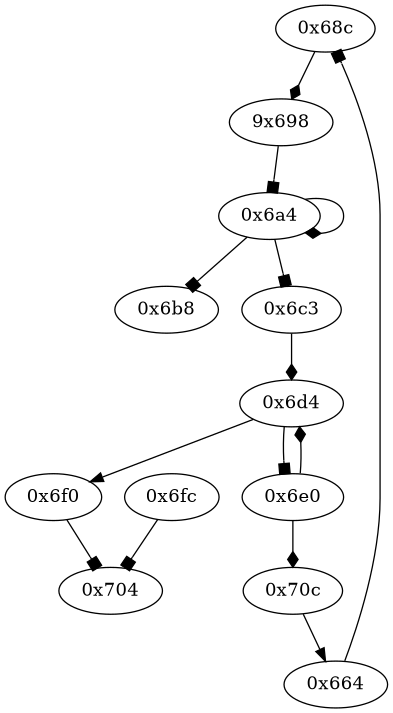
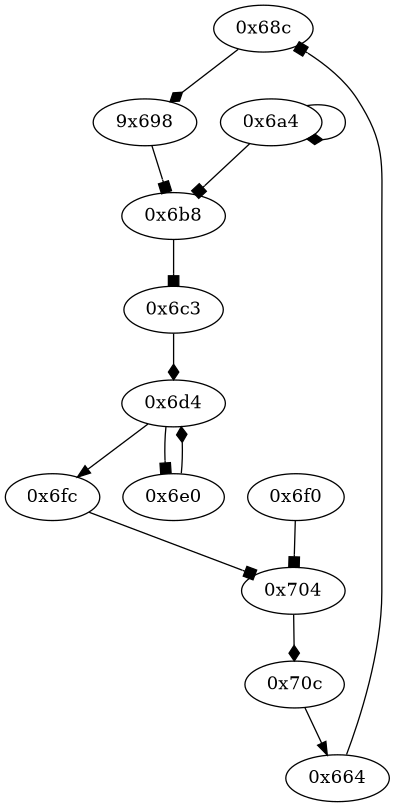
edge "9x698" -> "0x6a4": now "9x698" -> "0x6b8"
edge "0x6a4" -> "0x6c3": now "0x6b8" -> "0x6c3"
edge "0x6d4" -> "0x6f0": now "0x6d4" -> "0x6fc"
edge "0x6e0" -> "0x70c": now "0x704" -> "0x70c"
